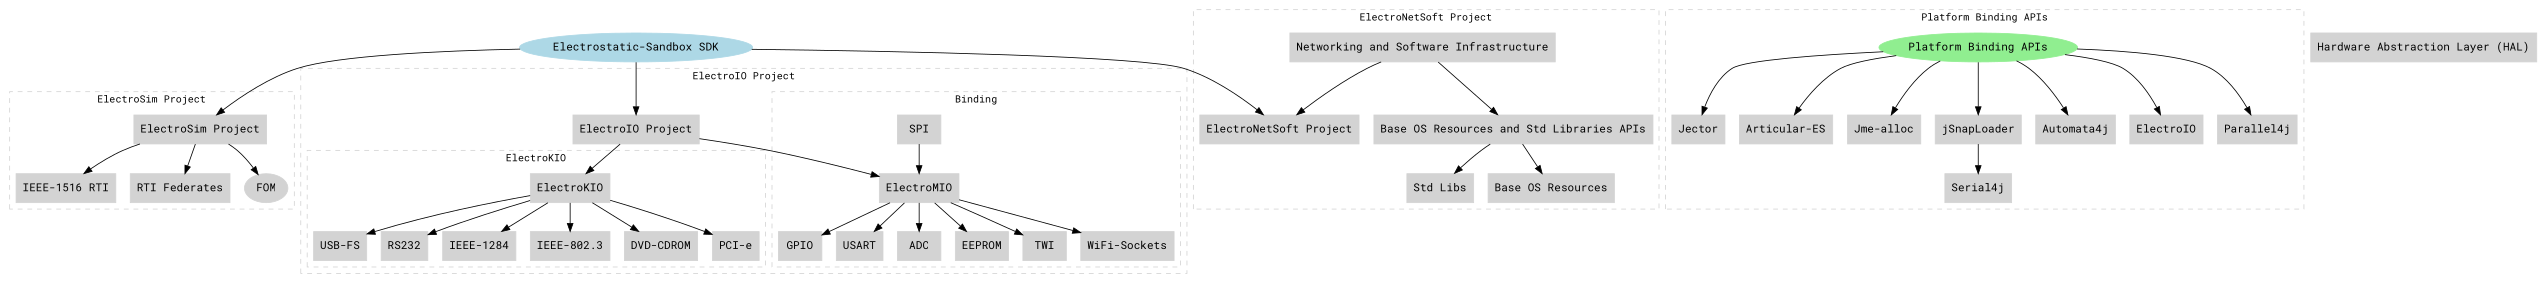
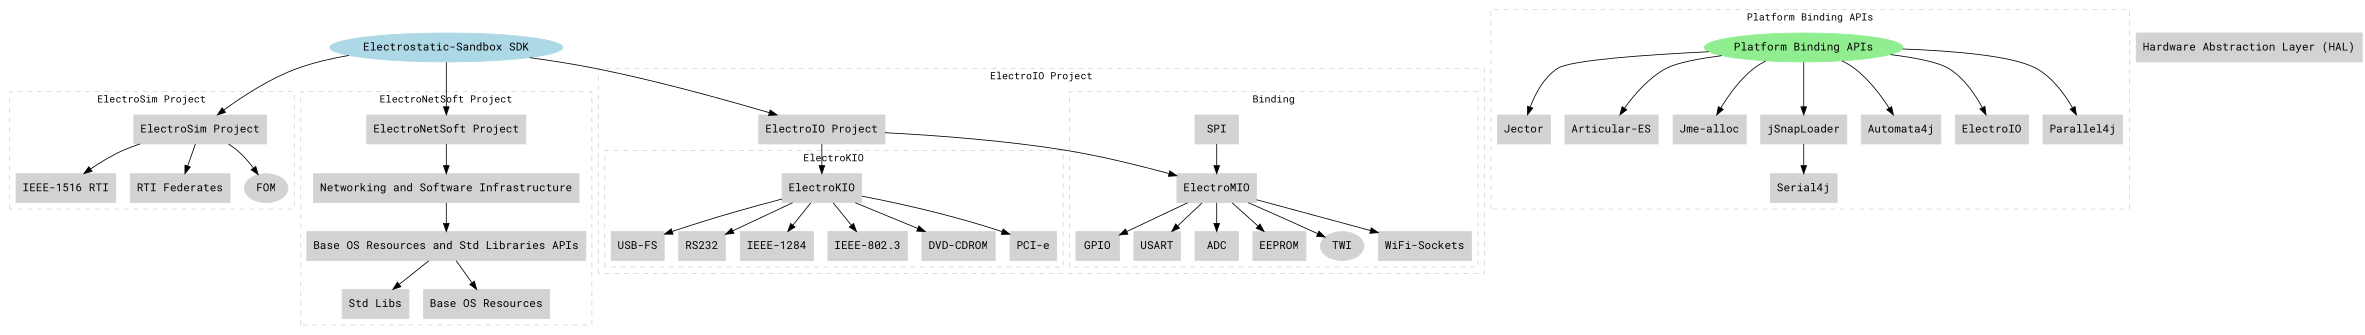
edge "Networking and Software Infrastructure" -> "ElectroNetSoft Project": reversed
node "TWI": shape box -> ellipse
